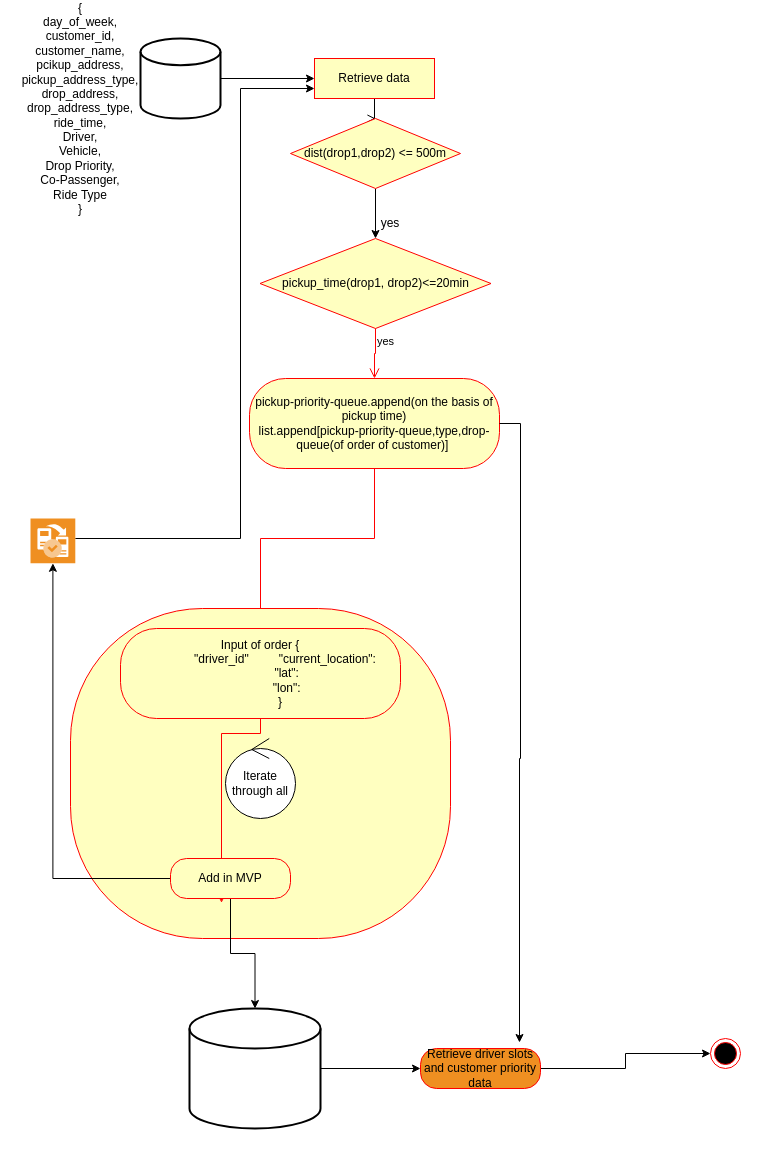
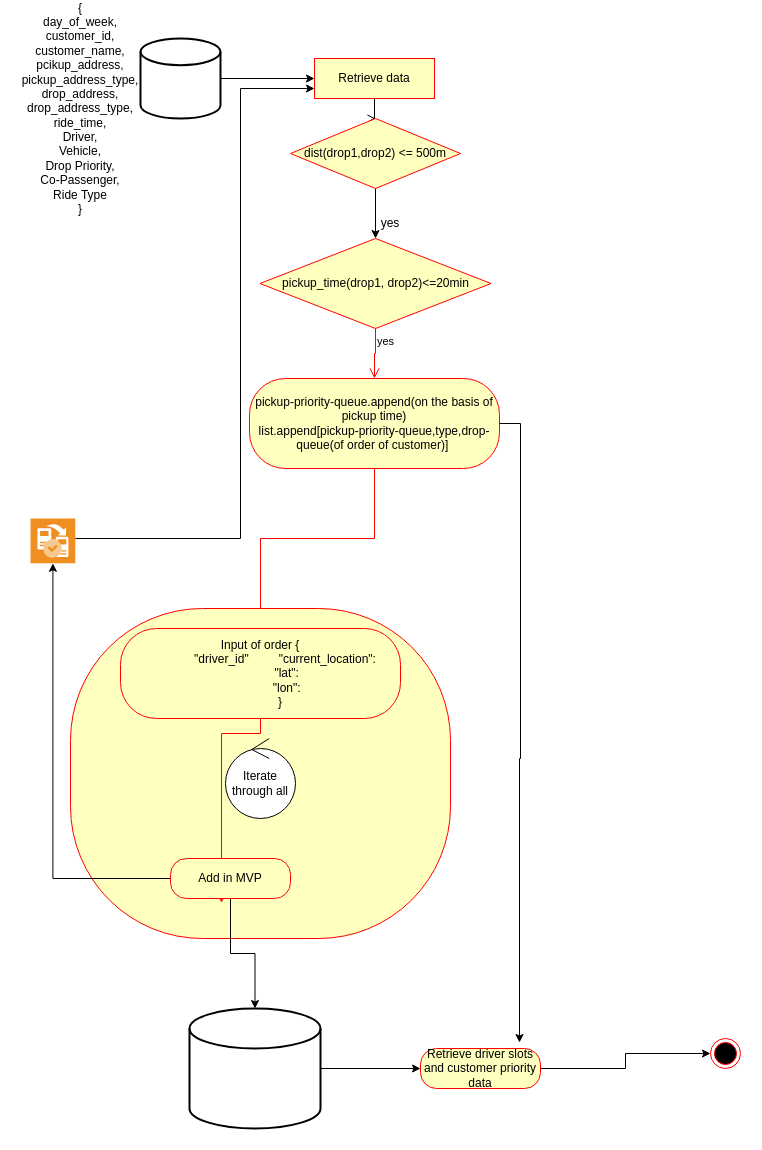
node "Retrieve driver slots and customer priority data": fillcolor #ef8f21 -> #ffffc0
